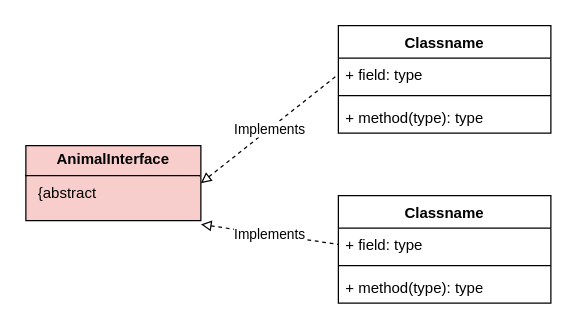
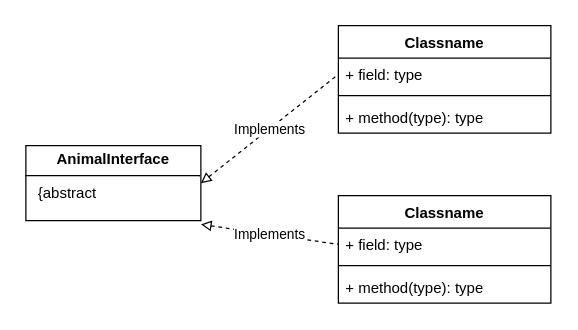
node "AnimalInterface {abstract": fillcolor #f8cecc -> #ffffff
